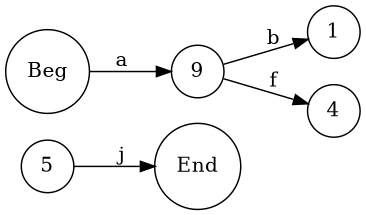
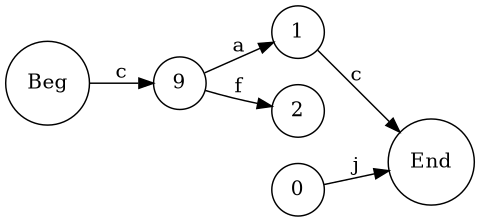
edge "9" -> "1": label "b" -> "a"
edge "Beg" -> "9": label "a" -> "c"
edge "1" -> "End": added, label "c"
node "4": label "4" -> "2"
node "5": label "5" -> "0"
